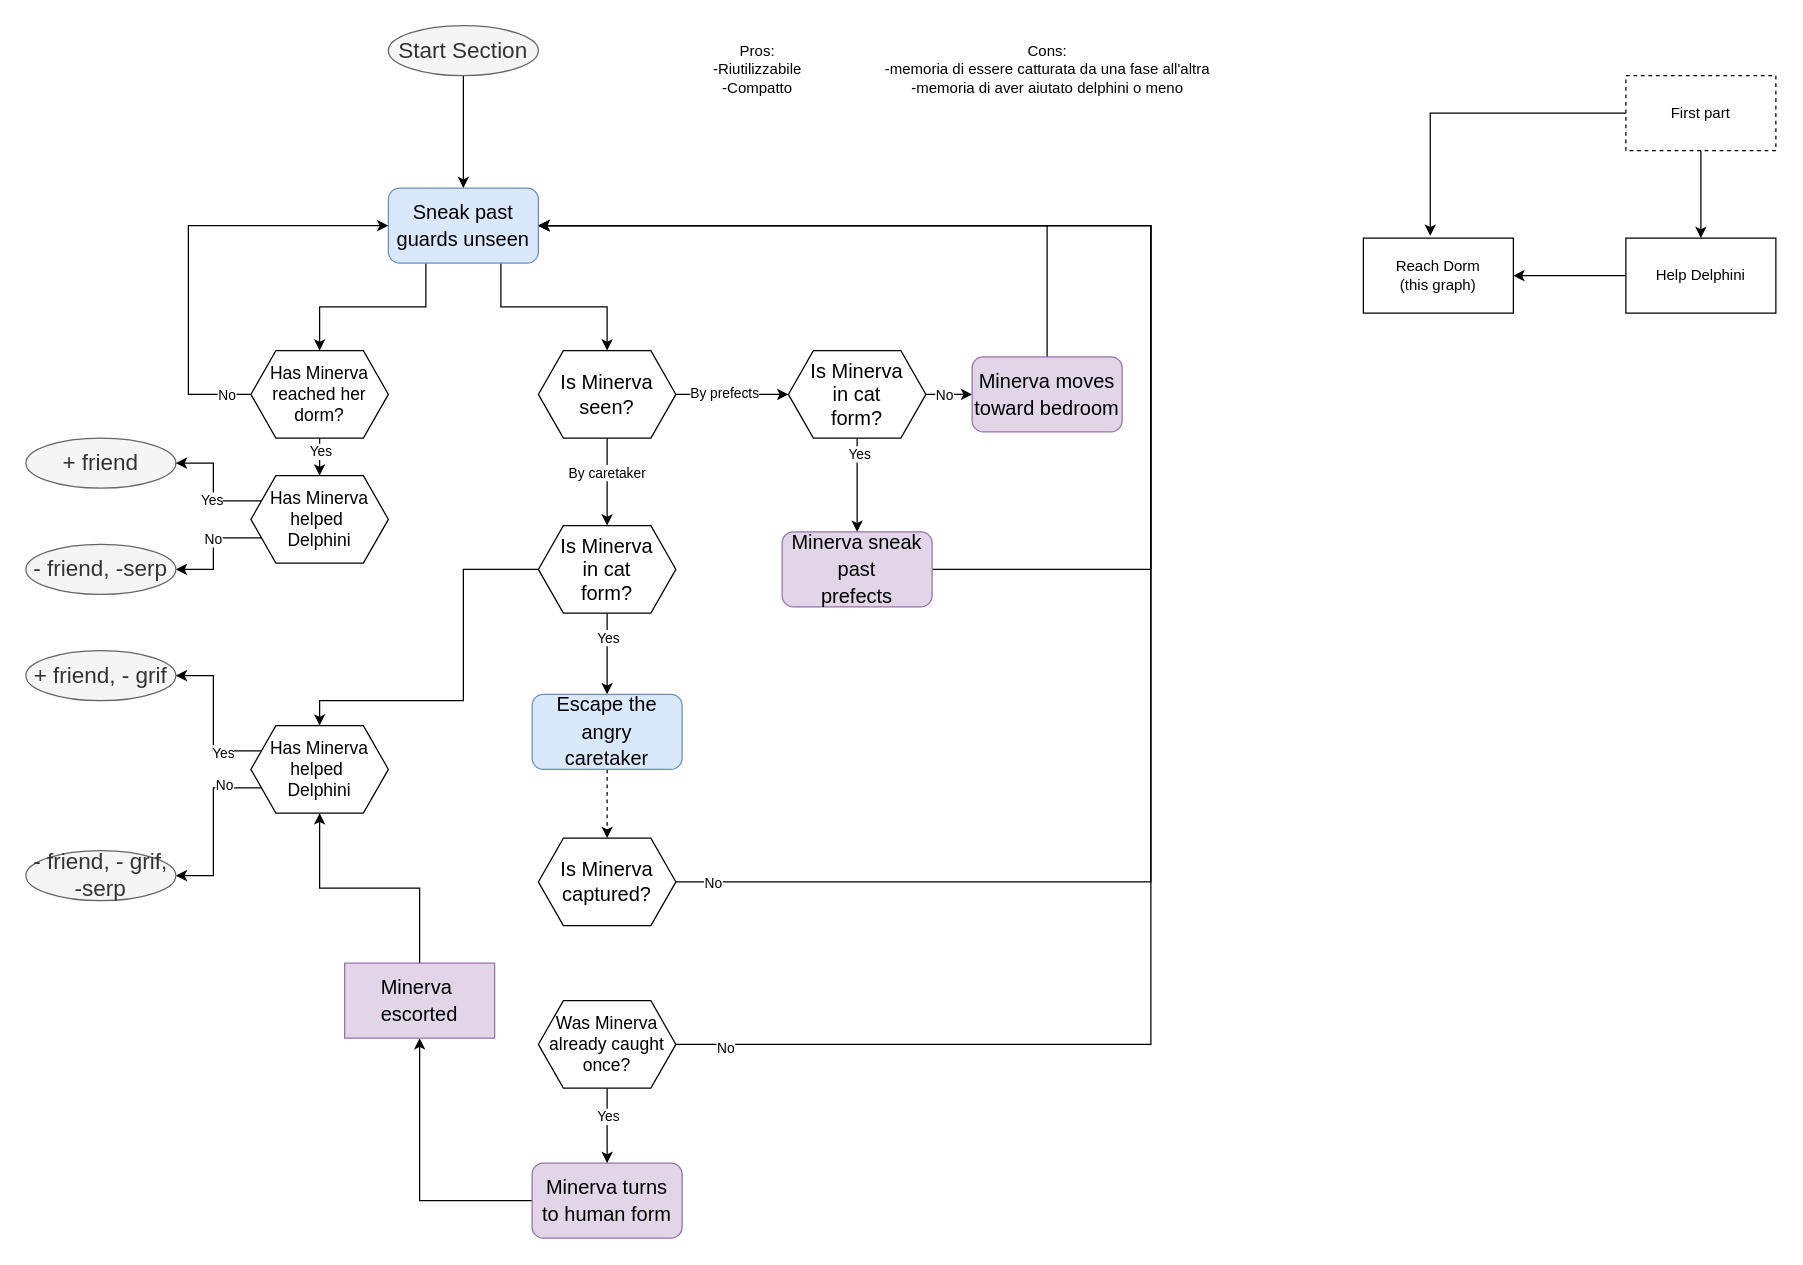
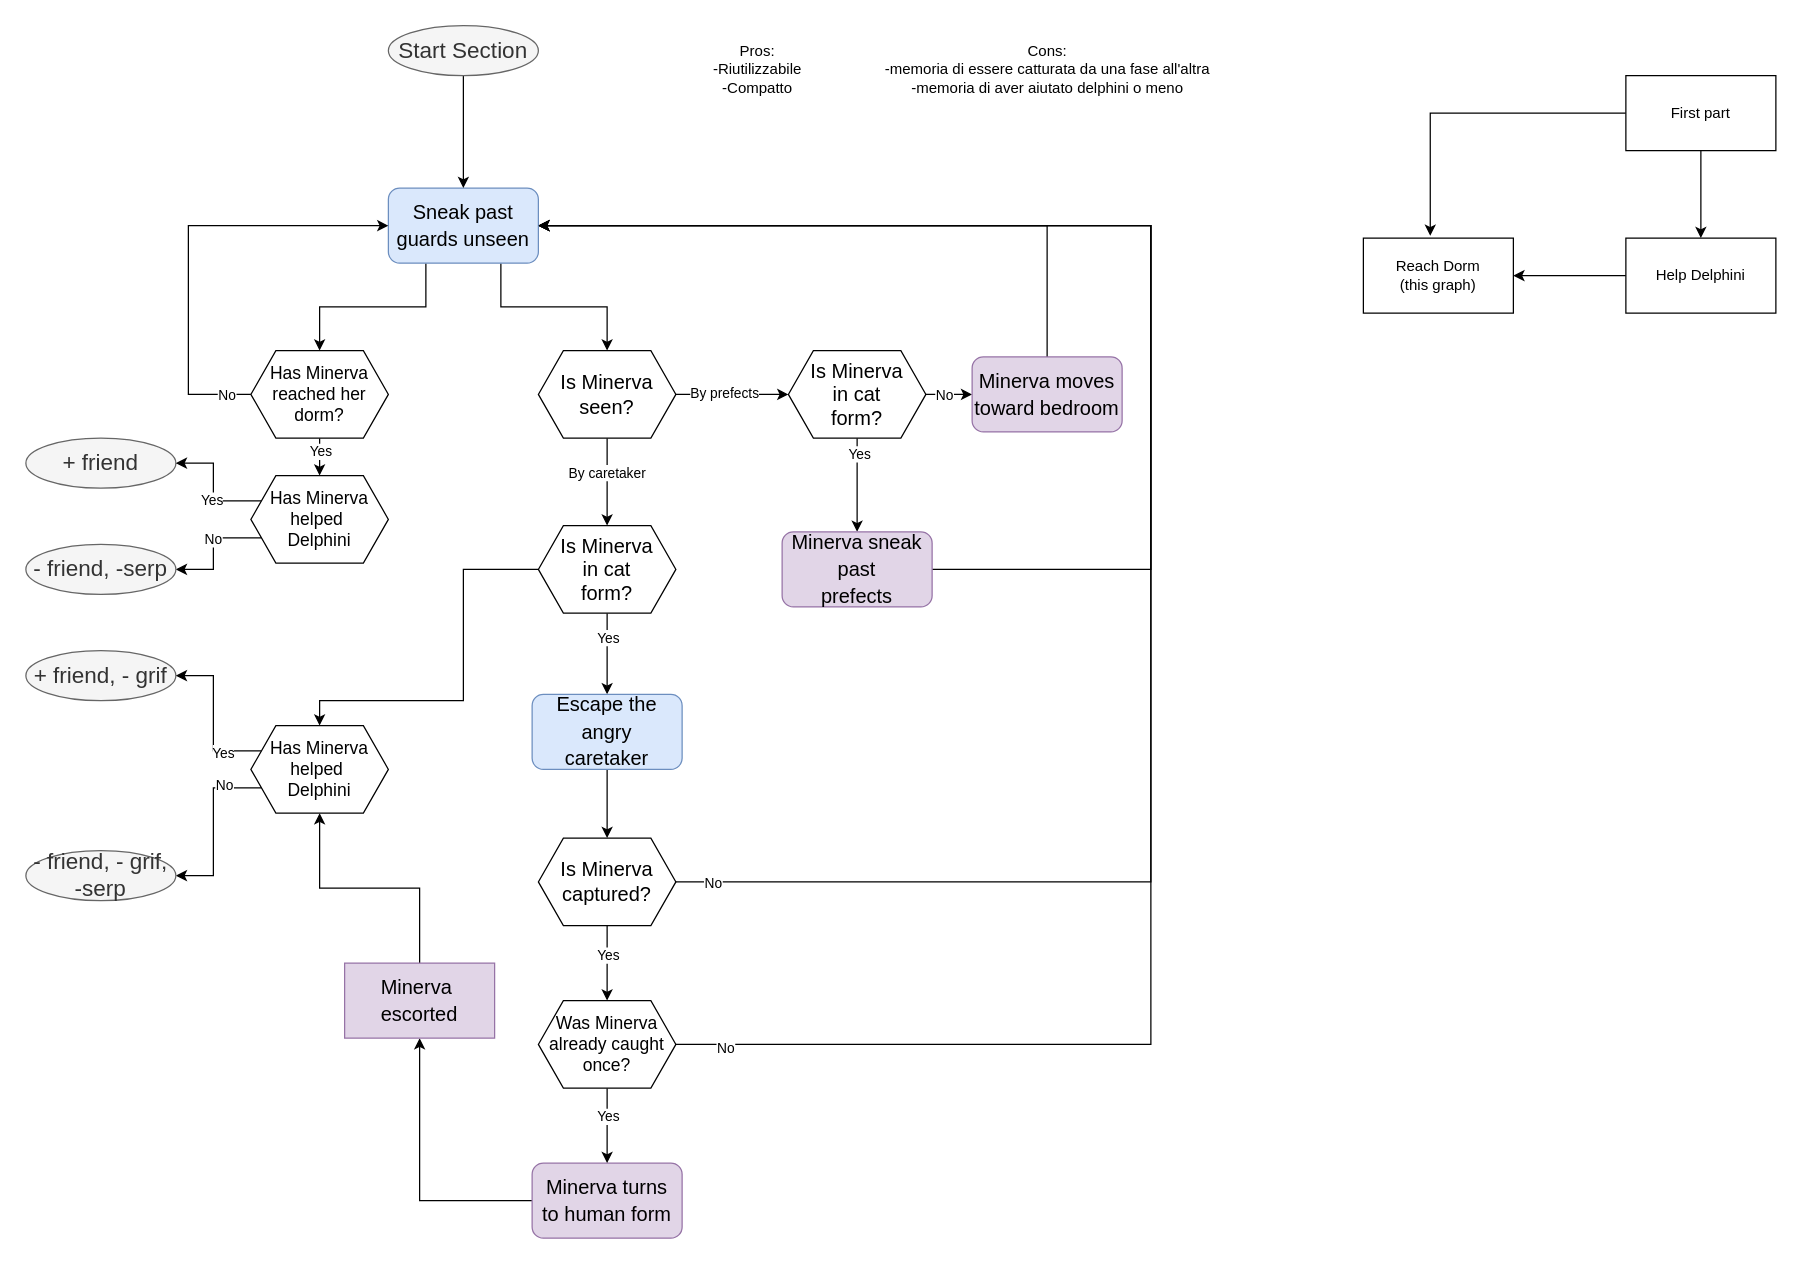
node "First part": style dashed -> solid
edge "Escape the angry caretaker" -> "Is Minerva captured?": style dashed -> solid
edge "Is Minerva captured?" -> "Was Minerva already caught once?": added, label "Yes"
